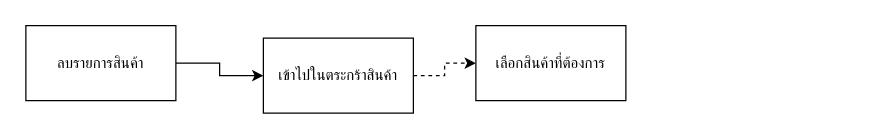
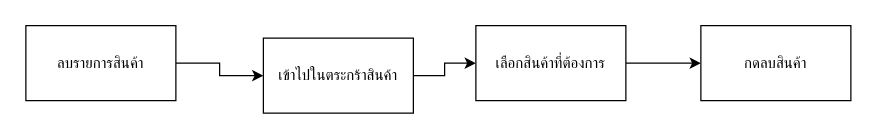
edge "เลือกสินค้าที่ต้องการ" -> "กดลบสินค้า": added
node "กดลบสินค้า": added
edge "เข้าไปในตระกร้าสินค้า" -> "เลือกสินค้าที่ต้องการ": style dashed -> solid
